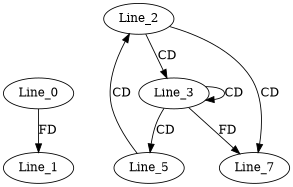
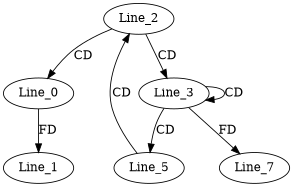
edge "Line_2" -> "Line_7": now "Line_2" -> "Line_0"
